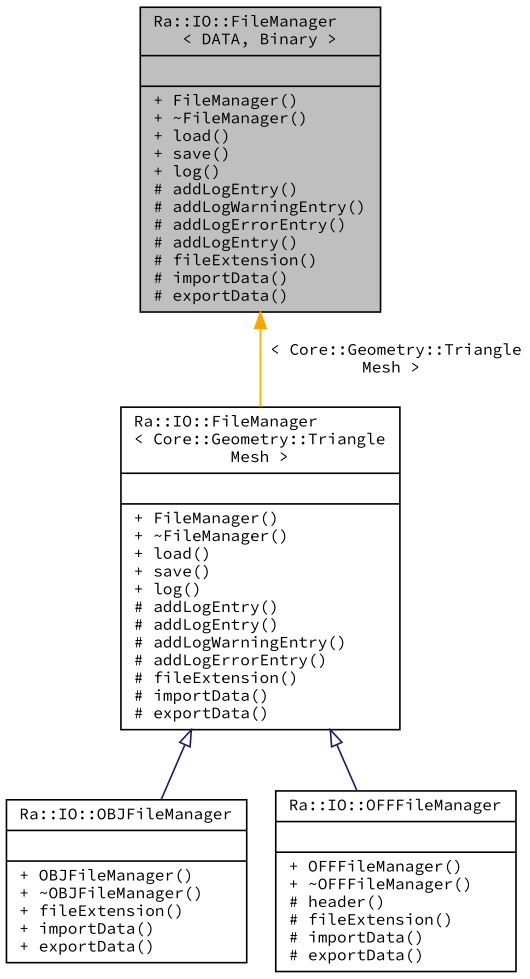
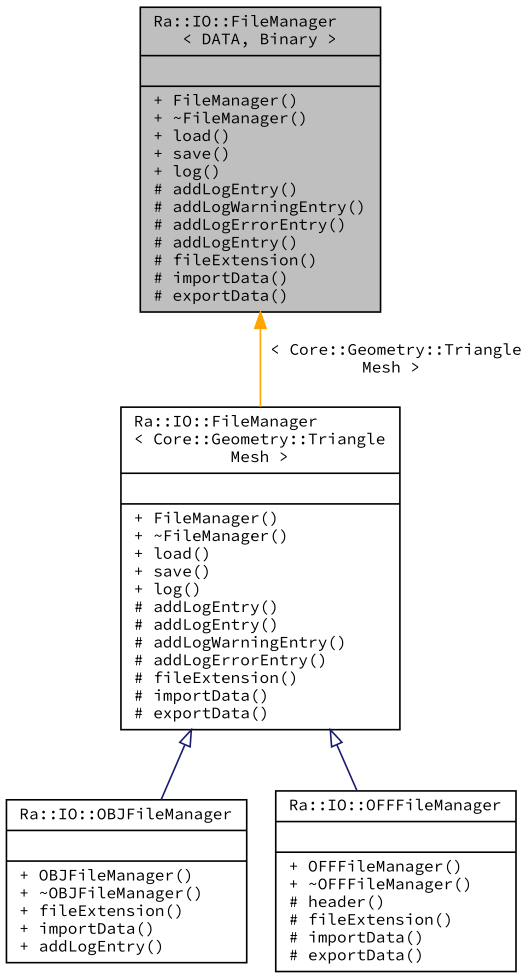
node "Ra::IO::OBJFileManager": text "+ exportData()" -> "+ addLogEntry()"
